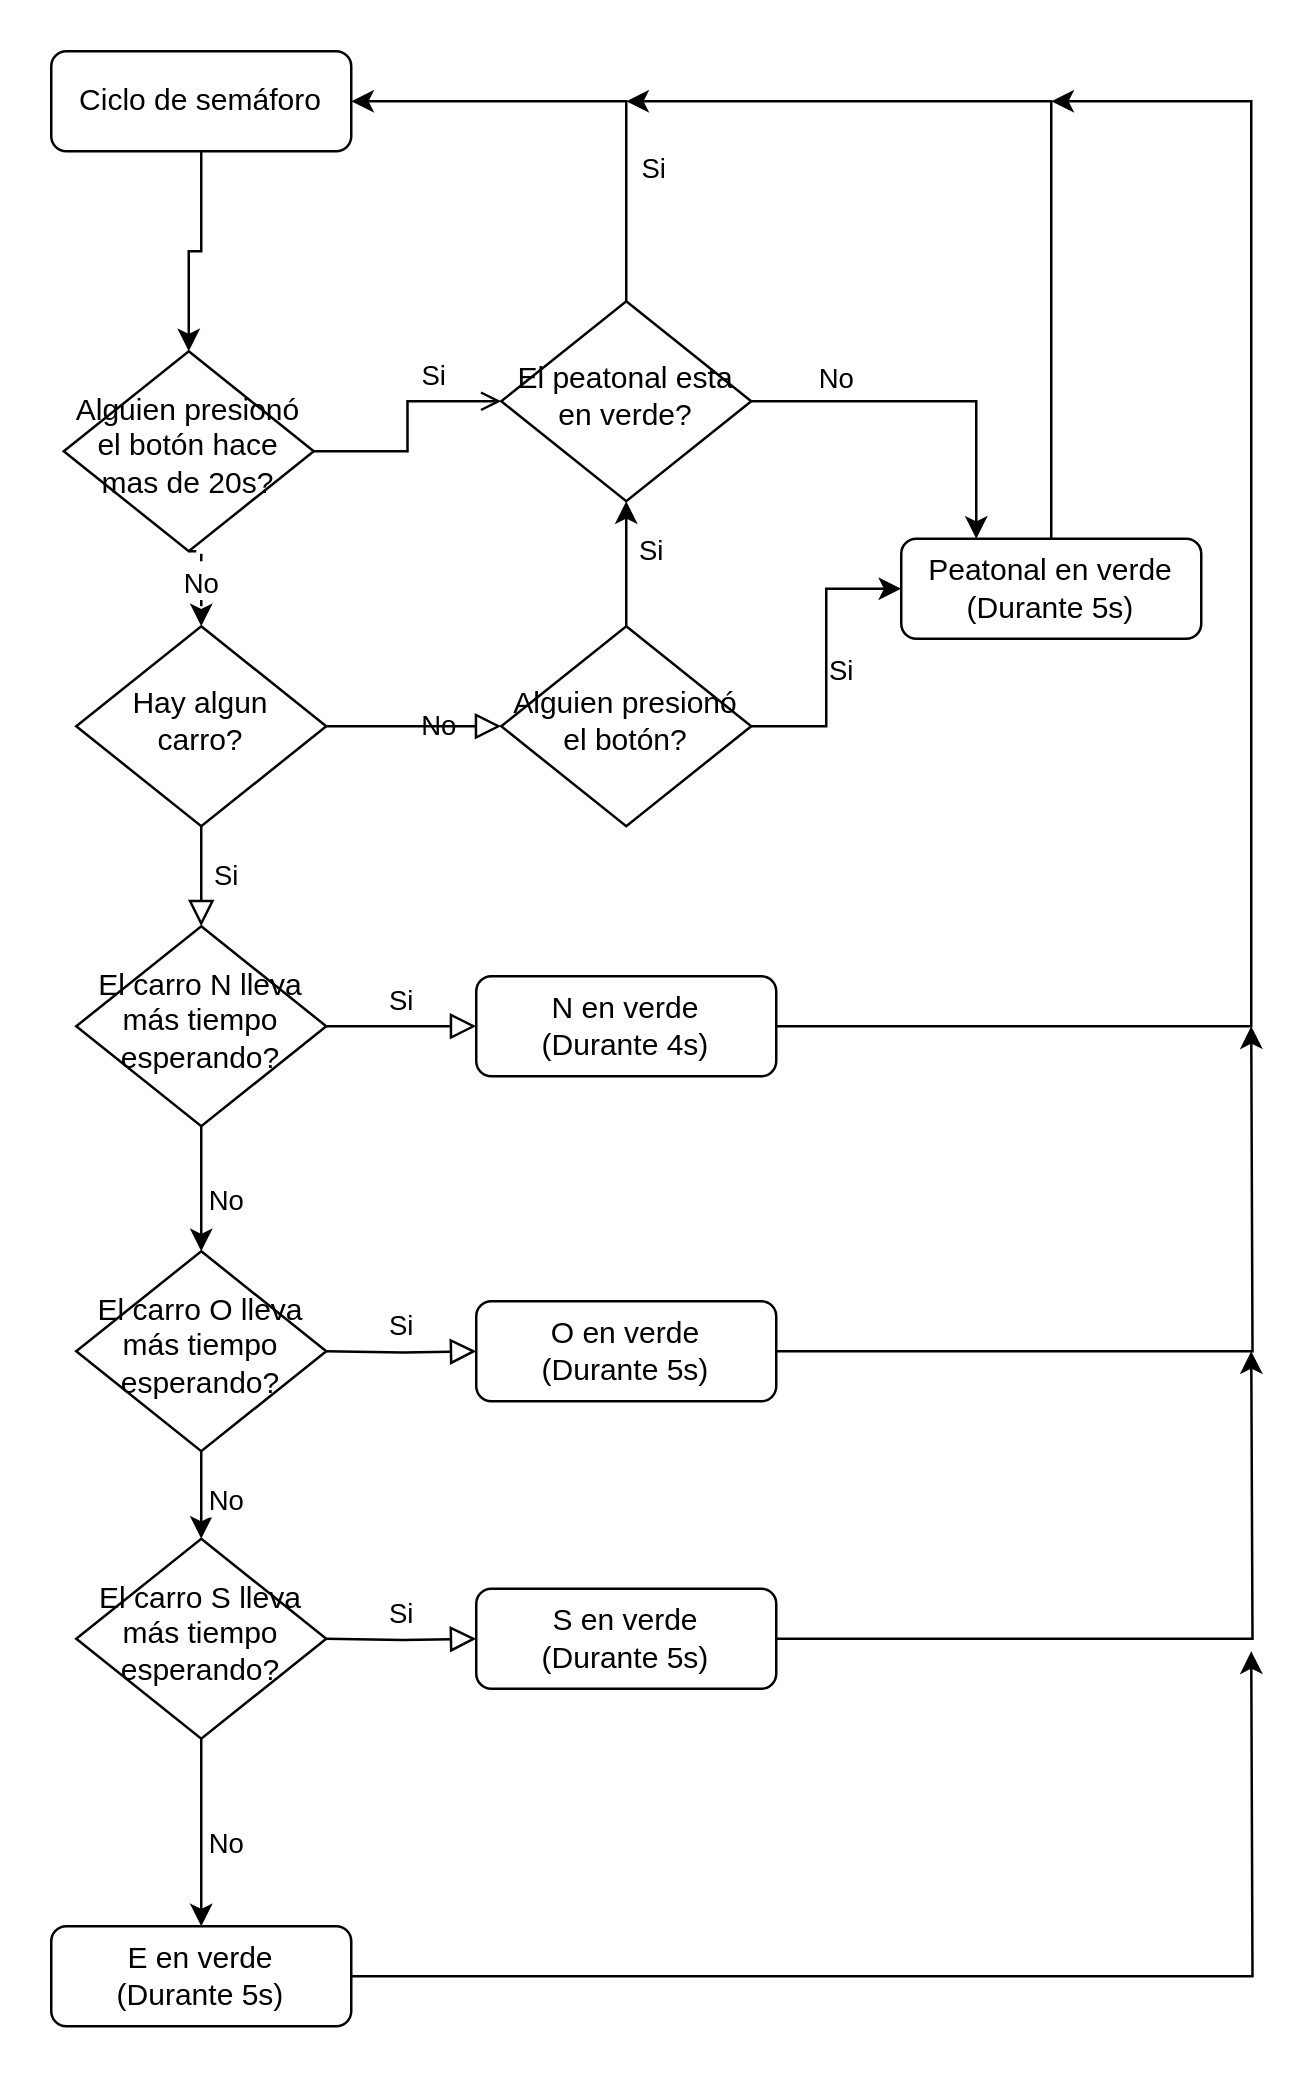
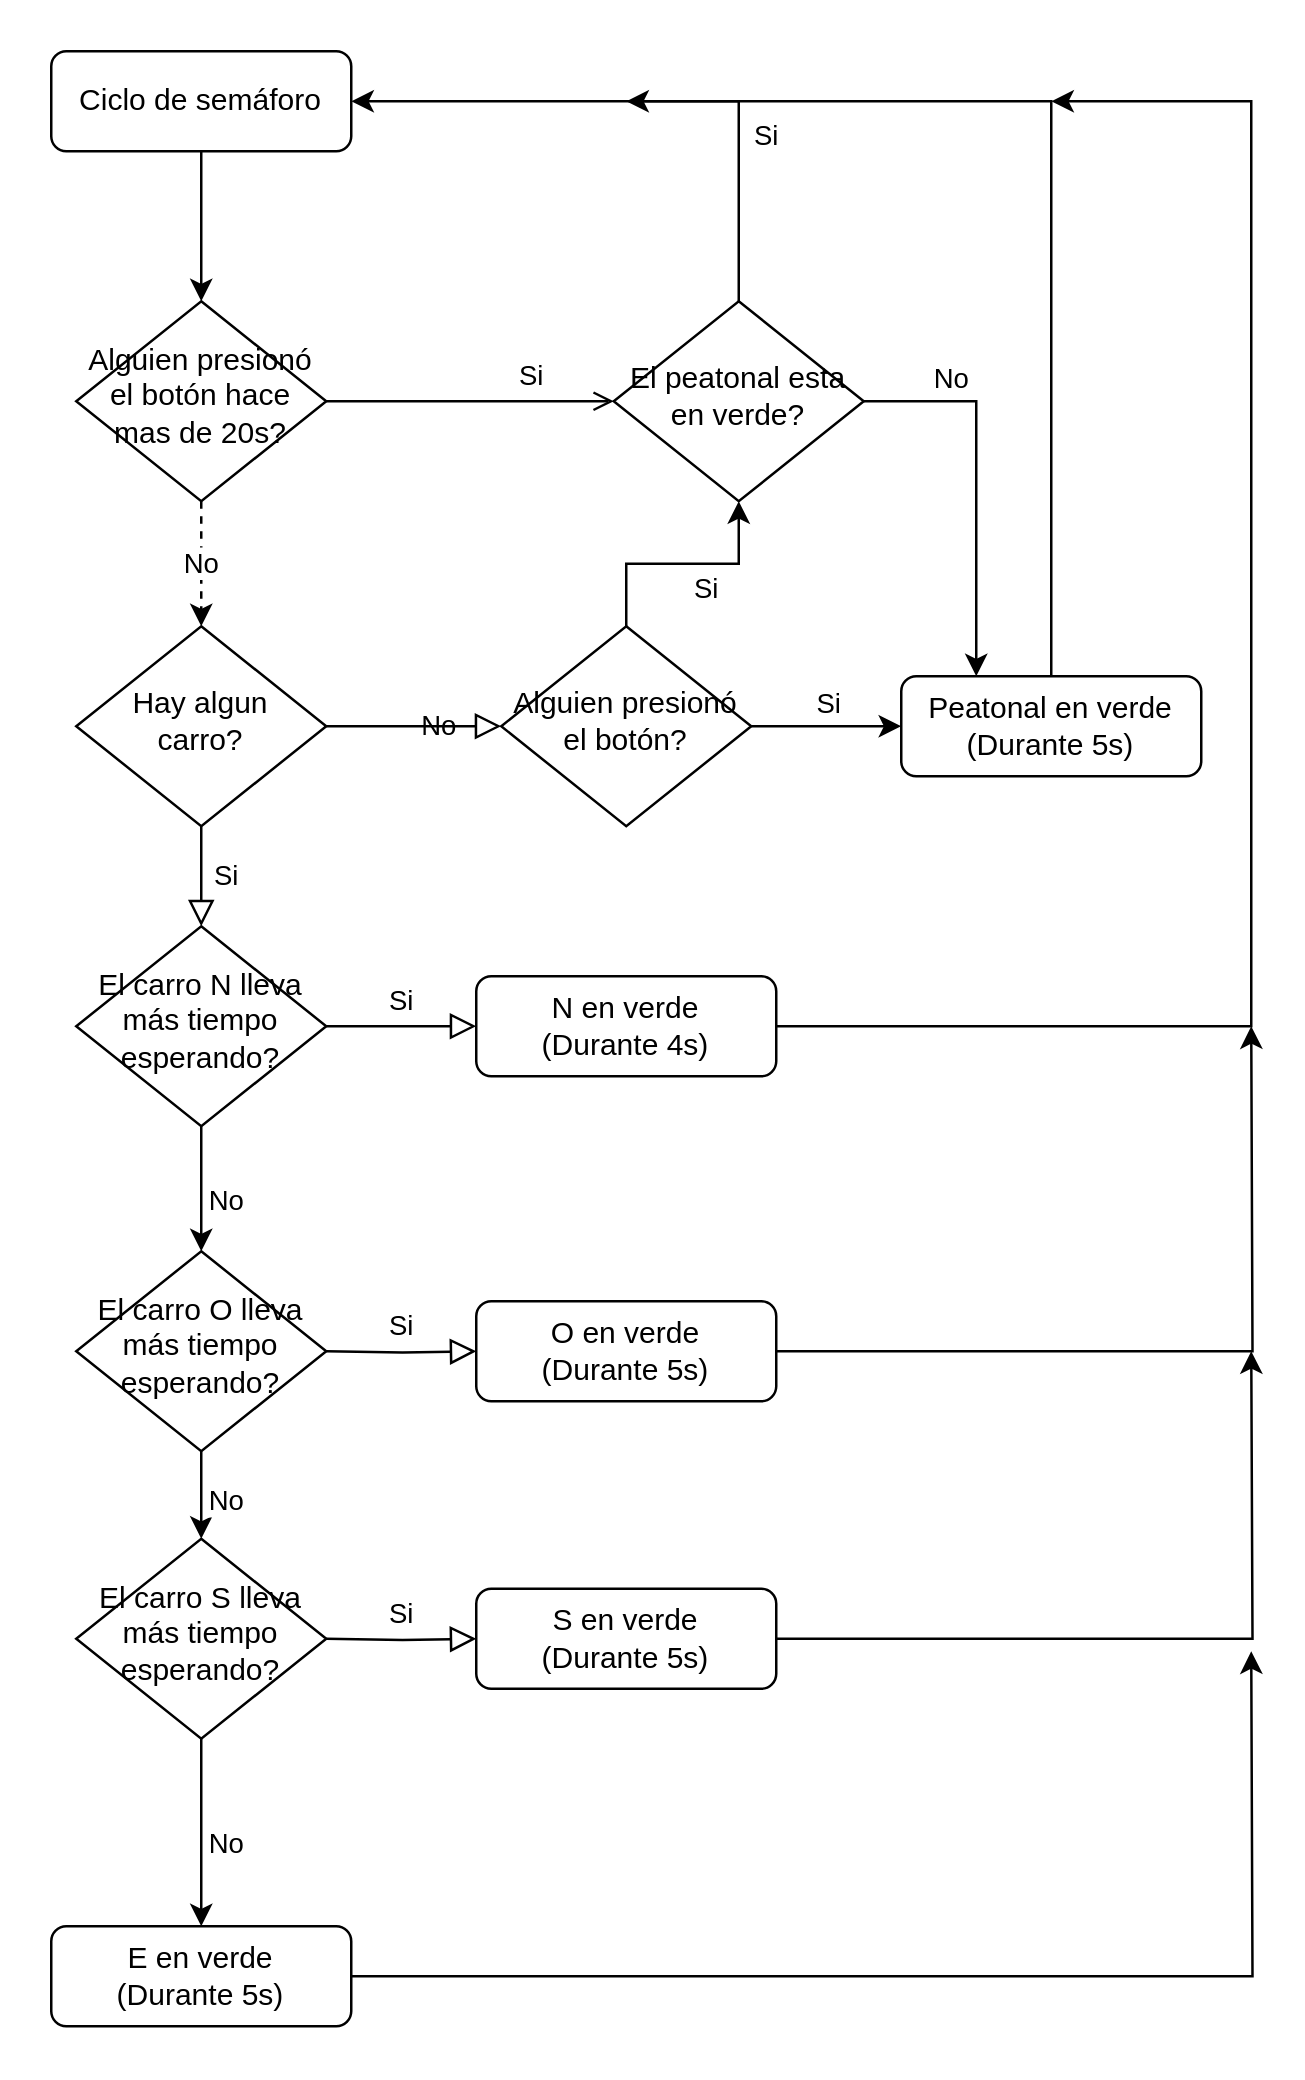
node "El peatonal esta en verde?": moved (626, 401) -> (739, 401)
node "Alguien presionó el botón hace mas de 20s?": moved (189, 451) -> (201, 401)
node "Peatonal en verde (Durante 5s)": moved (1051, 589) -> (1051, 726)
